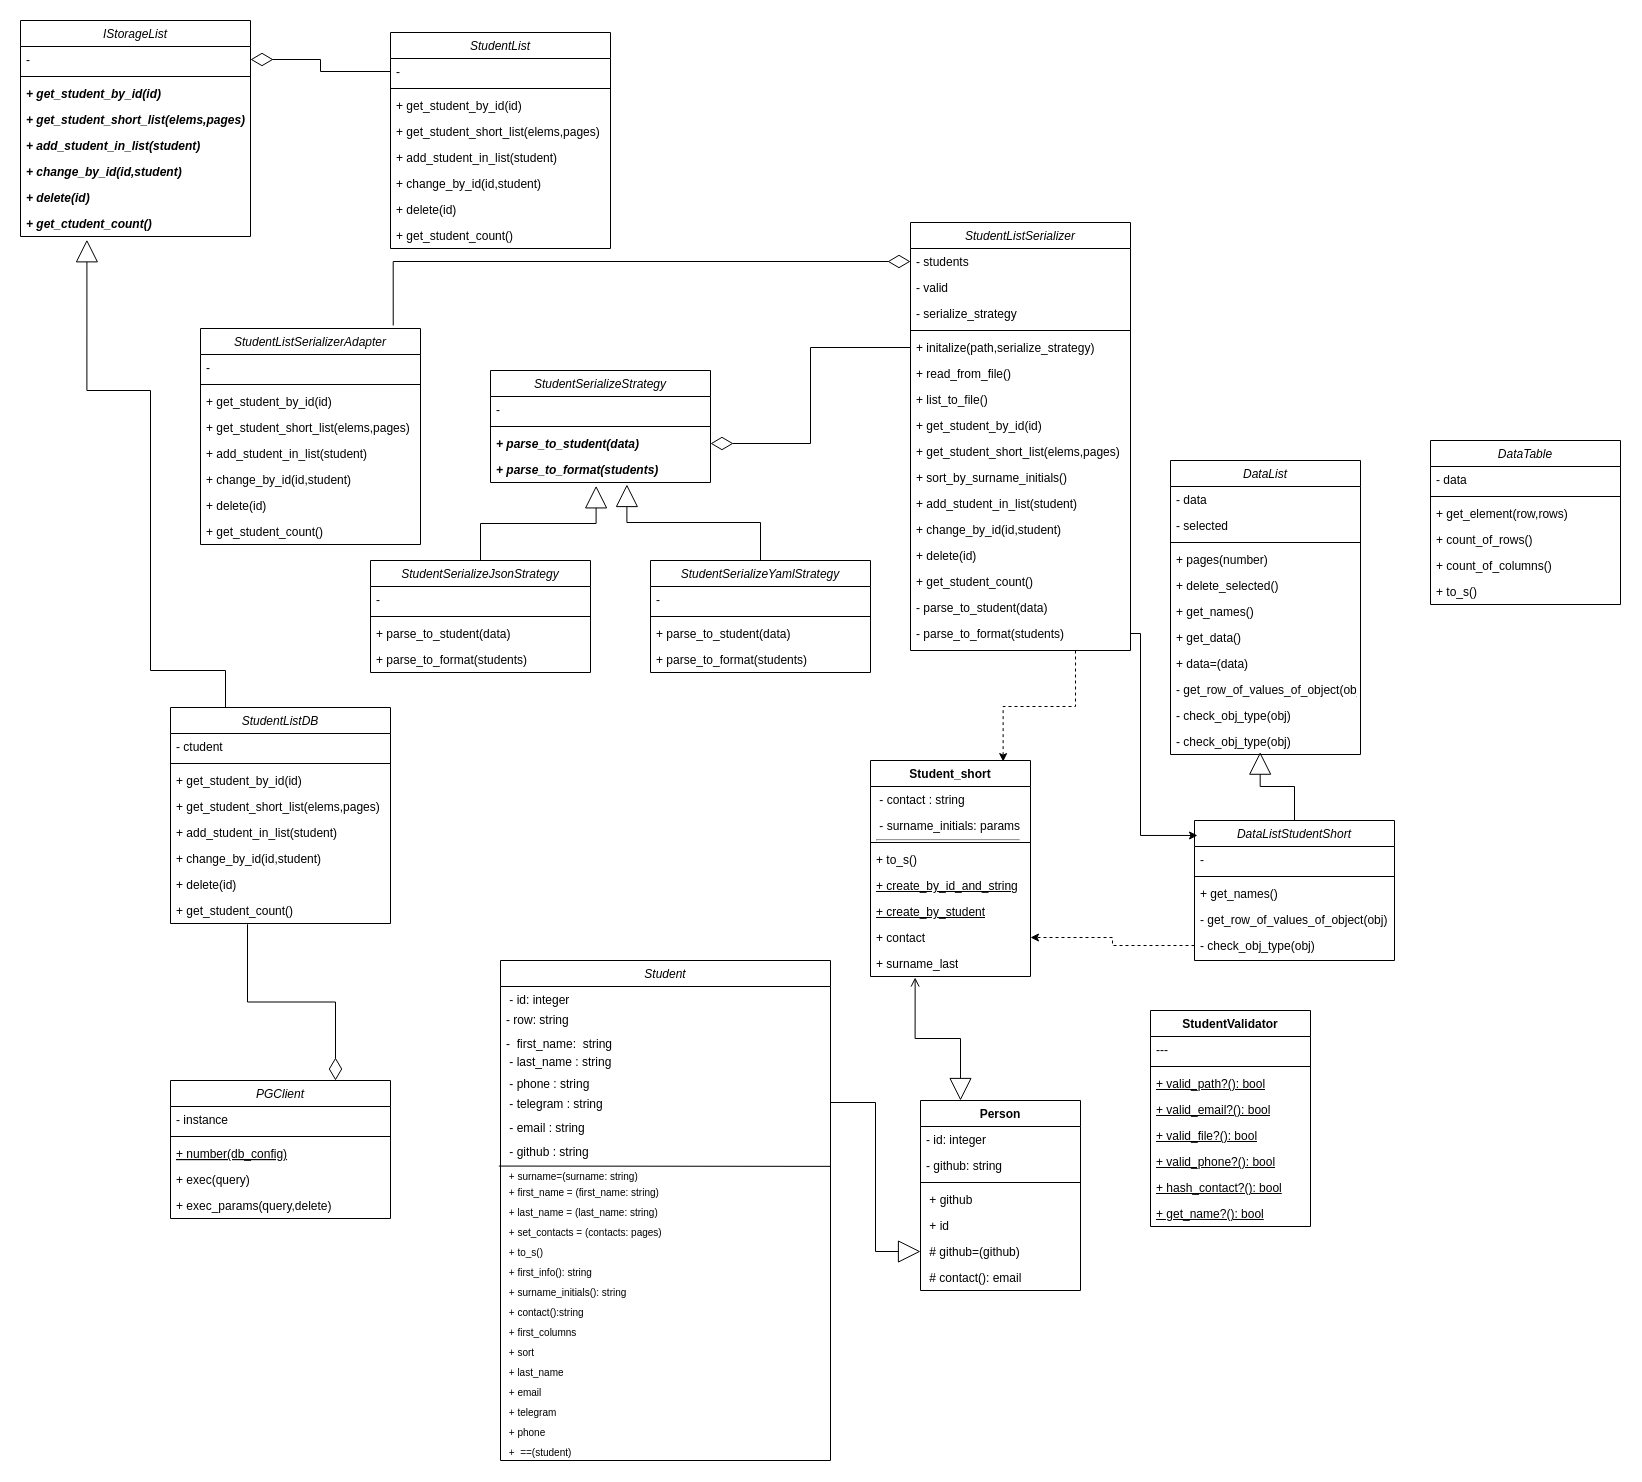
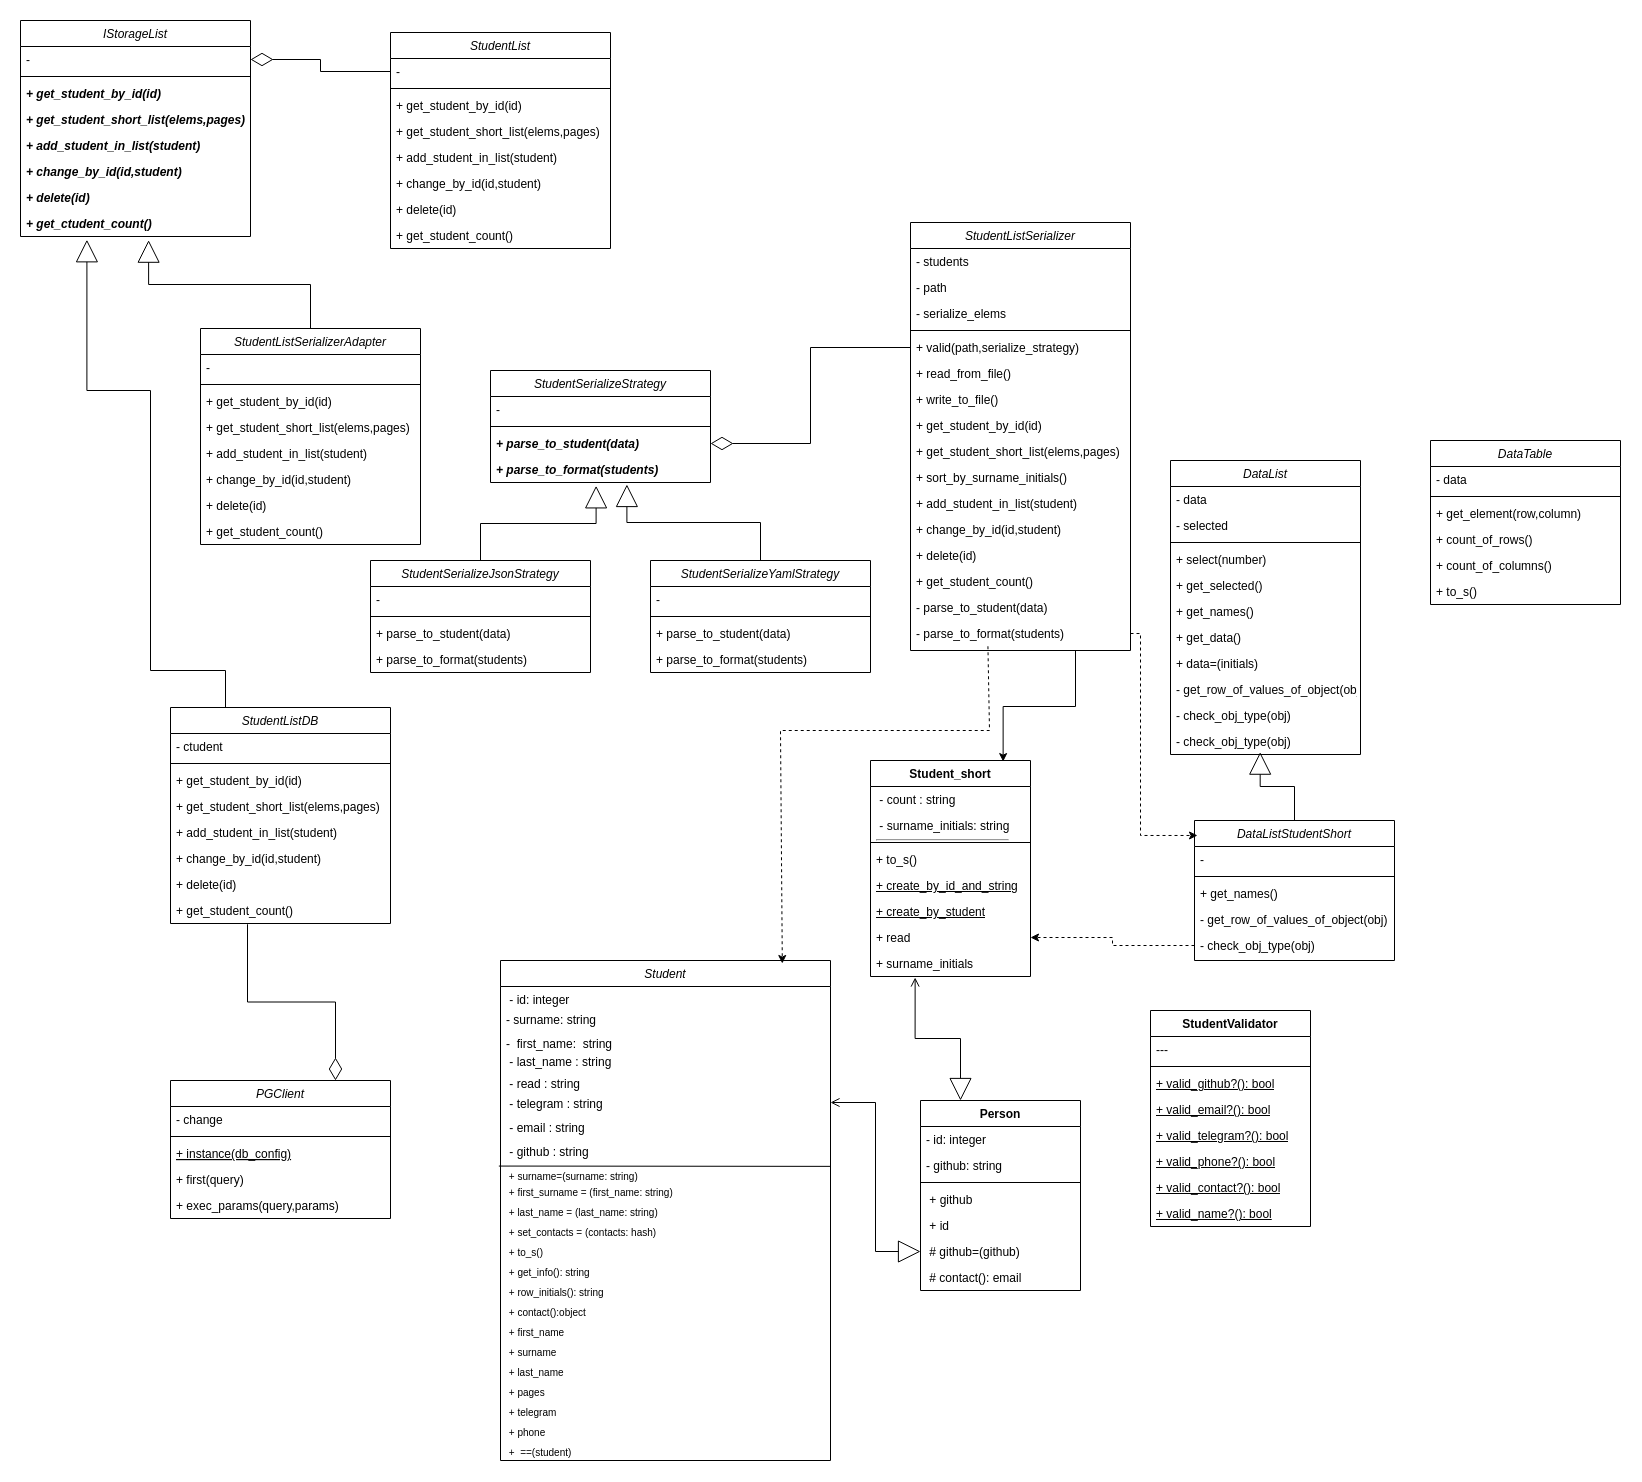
edge "StudentListSerializerAdapter" -> "- students": removed
edge "StudentListSerializerAdapter" -> "+ get_ctudent_count()": added
node "- valid": label "- valid" -> "- path"
node "- serialize_strategy": label "- serialize_strategy" -> "- serialize_elems"
node "+ initalize(path,serialize_strategy)": label "+ initalize(path,serialize_strategy)" -> "+ valid(path,serialize_strategy)"
node "+ list_to_file()": label "+ list_to_file()" -> "+ write_to_file()"
node "+ get_element(row,rows)": label "+ get_element(row,rows)" -> "+ get_element(row,column)"
node "+ pages(number)": label "+ pages(number)" -> "+ select(number)"
node "+ delete_selected()": label "+ delete_selected()" -> "+ get_selected()"
node "+ data=(data)": label "+ data=(data)" -> "+ data=(initials)"
edge "StudentListSerializer" -> "Student_short": style dashed -> solid
edge "- parse_to_format(students)" -> "Student": added
edge "- parse_to_format(students)" -> "DataListStudentShort": style solid -> dashed
node "- contact : string": label "- contact : string" -> "- count : string"
node "- surname_initials: params": label "- surname_initials: params" -> "- surname_initials: string"
node "+ contact": label "+ contact" -> "+ read"
node "+ surname_last": label "+ surname_last" -> "+ surname_initials"
node "- row: string": label "- row: string" -> "- surname: string"
node "- phone : string": label "- phone : string" -> "- read : string"
node "+ valid_path?(): bool": label "+ valid_path?(): bool" -> "+ valid_github?(): bool"
edge "- telegram : string" -> "# github=(github)": arrowhead none -> open
node "- instance": label "- instance" -> "- change"
node "+ valid_file?(): bool": label "+ valid_file?(): bool" -> "+ valid_telegram?(): bool"
node "+ number(db_config)": label "+ number(db_config)" -> "+ instance(db_config)"
node "+ exec(query)": label "+ exec(query)" -> "+ first(query)"
node "+ hash_contact?(): bool": label "+ hash_contact?(): bool" -> "+ valid_contact?(): bool"
node "+ first_name = (first_name: string)": label "+ first_name = (first_name: string)" -> "+ first_surname = (first_name: string)"
node "+ exec_params(query,delete)": label "+ exec_params(query,delete)" -> "+ exec_params(query,params)"
node "+ get_name?(): bool": label "+ get_name?(): bool" -> "+ valid_name?(): bool"
node "+ set_contacts = (contacts: pages)": label "+ set_contacts = (contacts: pages)" -> "+ set_contacts = (contacts: hash)"
node "+ first_info(): string": label "+ first_info(): string" -> "+ get_info(): string"
node "+ surname_initials(): string": label "+ surname_initials(): string" -> "+ row_initials(): string"
node "+ contact():string": label "+ contact():string" -> "+ contact():object"
node "+ first_columns": label "+ first_columns" -> "+ first_name"
node "+ sort": label "+ sort" -> "+ surname"
node "+ email": label "+ email" -> "+ pages"
